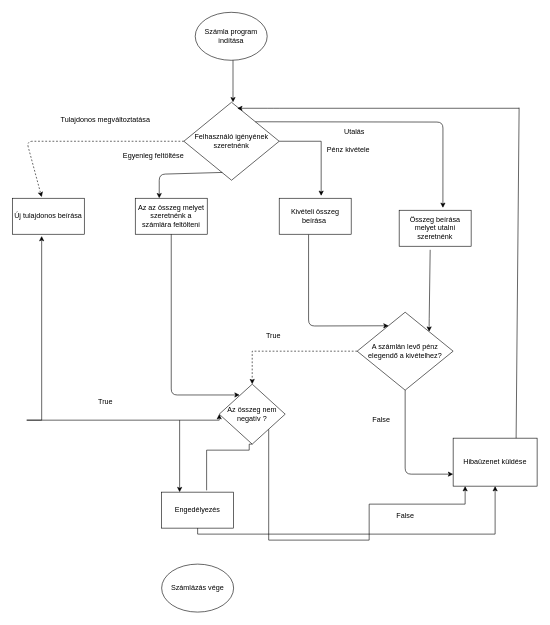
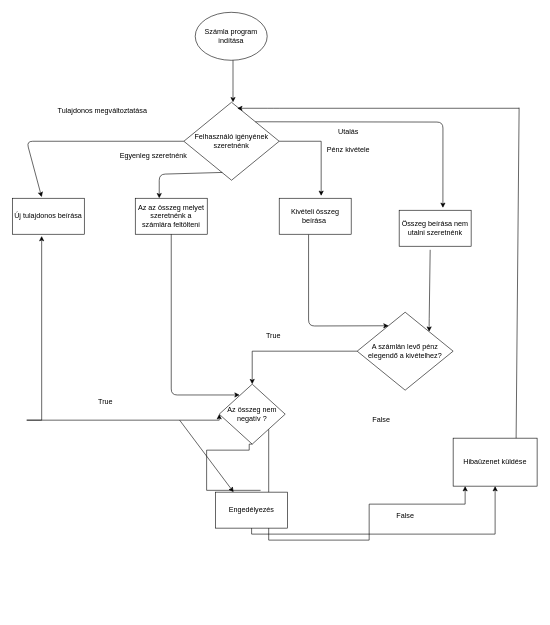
node "Tulajdonos megváltoztatása": moved (105, 120) -> (102, 111)
node "Utalás": moved (354, 132) -> (348, 132)
edge "Felhasználó igényének szeretnénk" -> "Új tulajdonos beírása": style dashed -> solid
node "Egyenleg feltöltése": label "Egyenleg feltöltése" -> "Egyenleg szeretnénk"
node "Összeg beírása melyet utalni szeretnénk": label "Összeg beírása melyet utalni szeretnénk" -> "Összeg beírása nem utalni szeretnénk"
edge "A számlán levő pénz elegendő a kivételhez?" -> "Az összeg nem negatív ?": style dashed -> solid
edge "A számlán levő pénz elegendő a kivételhez?" -> "Hibaüzenet küldése": removed
node "Engedélyezés": moved (198, 510) -> (252, 510)
node "Számlázás vége": removed
